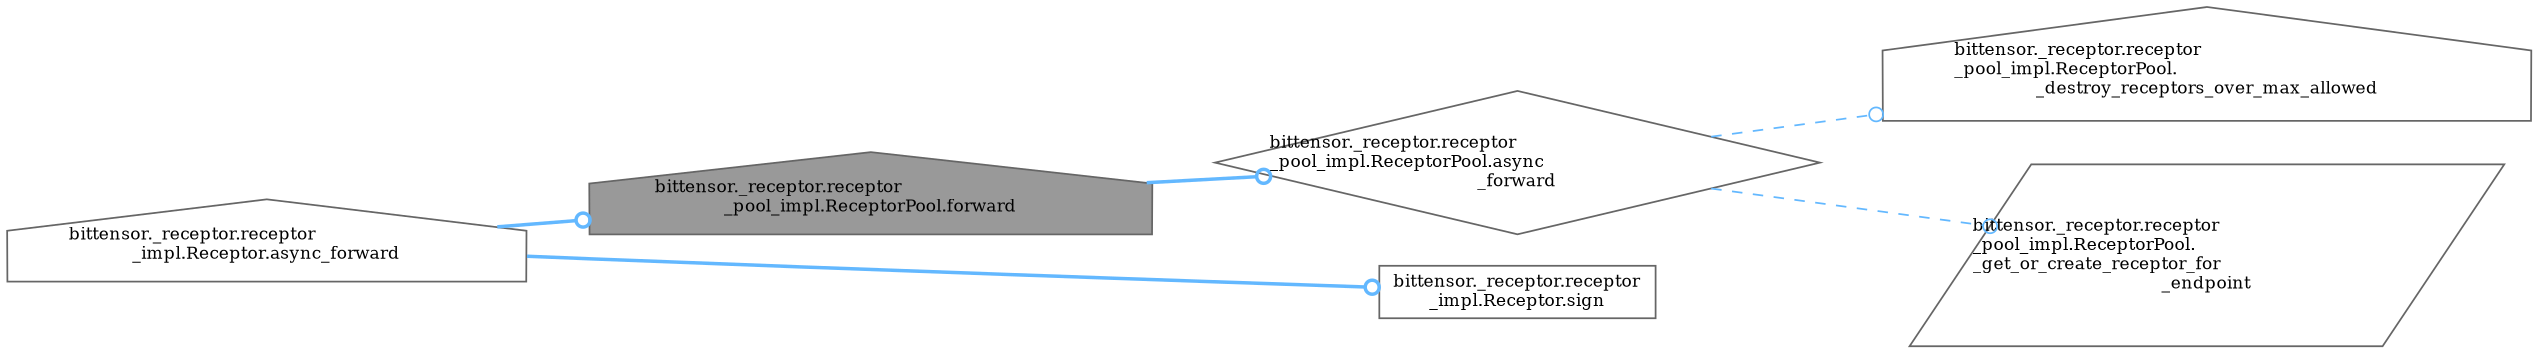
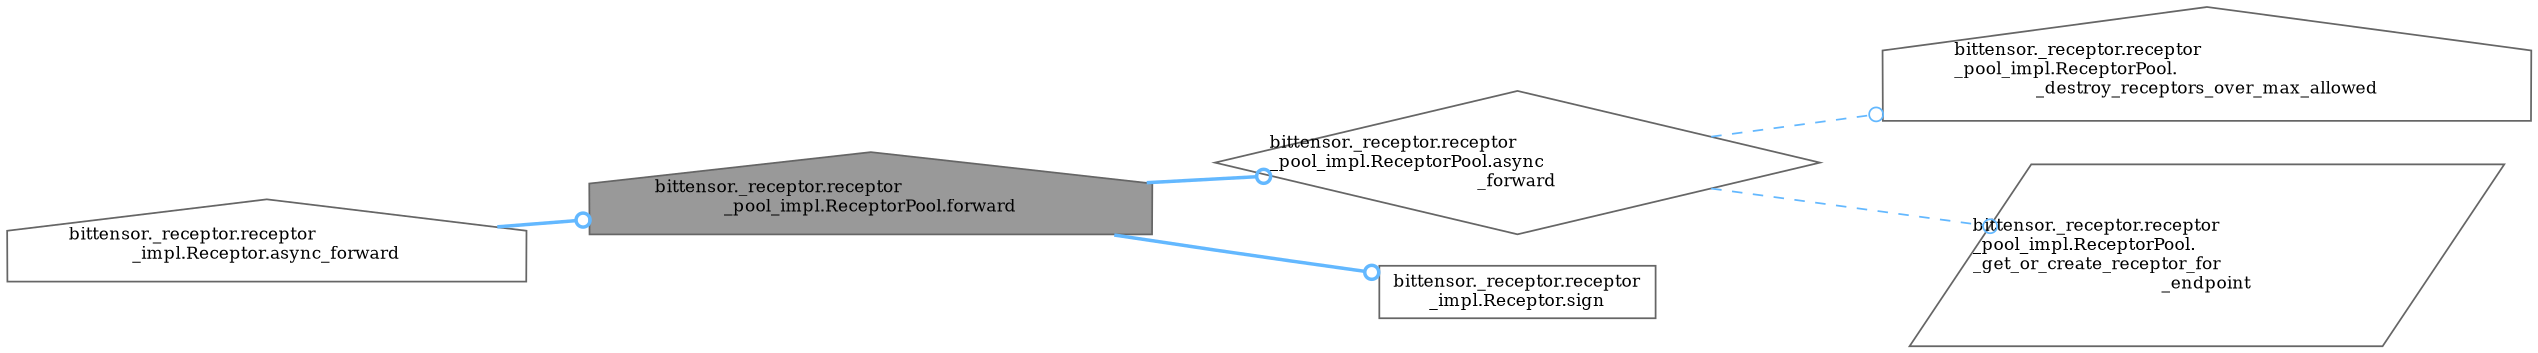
edge "bittensor._receptor.receptor _impl.Receptor.async_forward" -> "bittensor._receptor.receptor _impl.Receptor.sign": now "bittensor._receptor.receptor _pool_impl.ReceptorPool.forward" -> "bittensor._receptor.receptor _impl.Receptor.sign"
